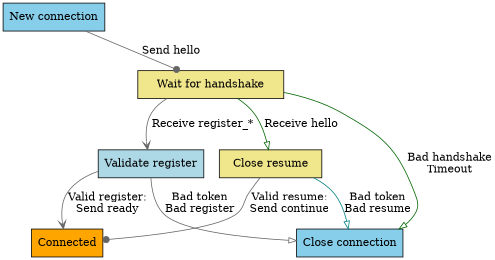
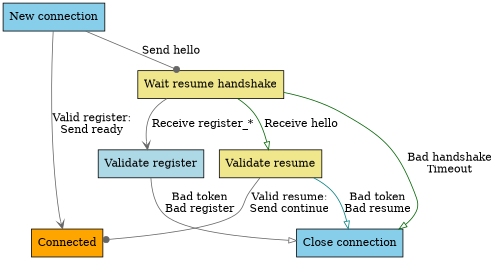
node "Wait for handshake": label "Wait for handshake" -> "Wait resume handshake"
node "Close resume": label "Close resume" -> "Validate resume"
edge "Validate register" -> "Connected": now "New connection" -> "Connected"
